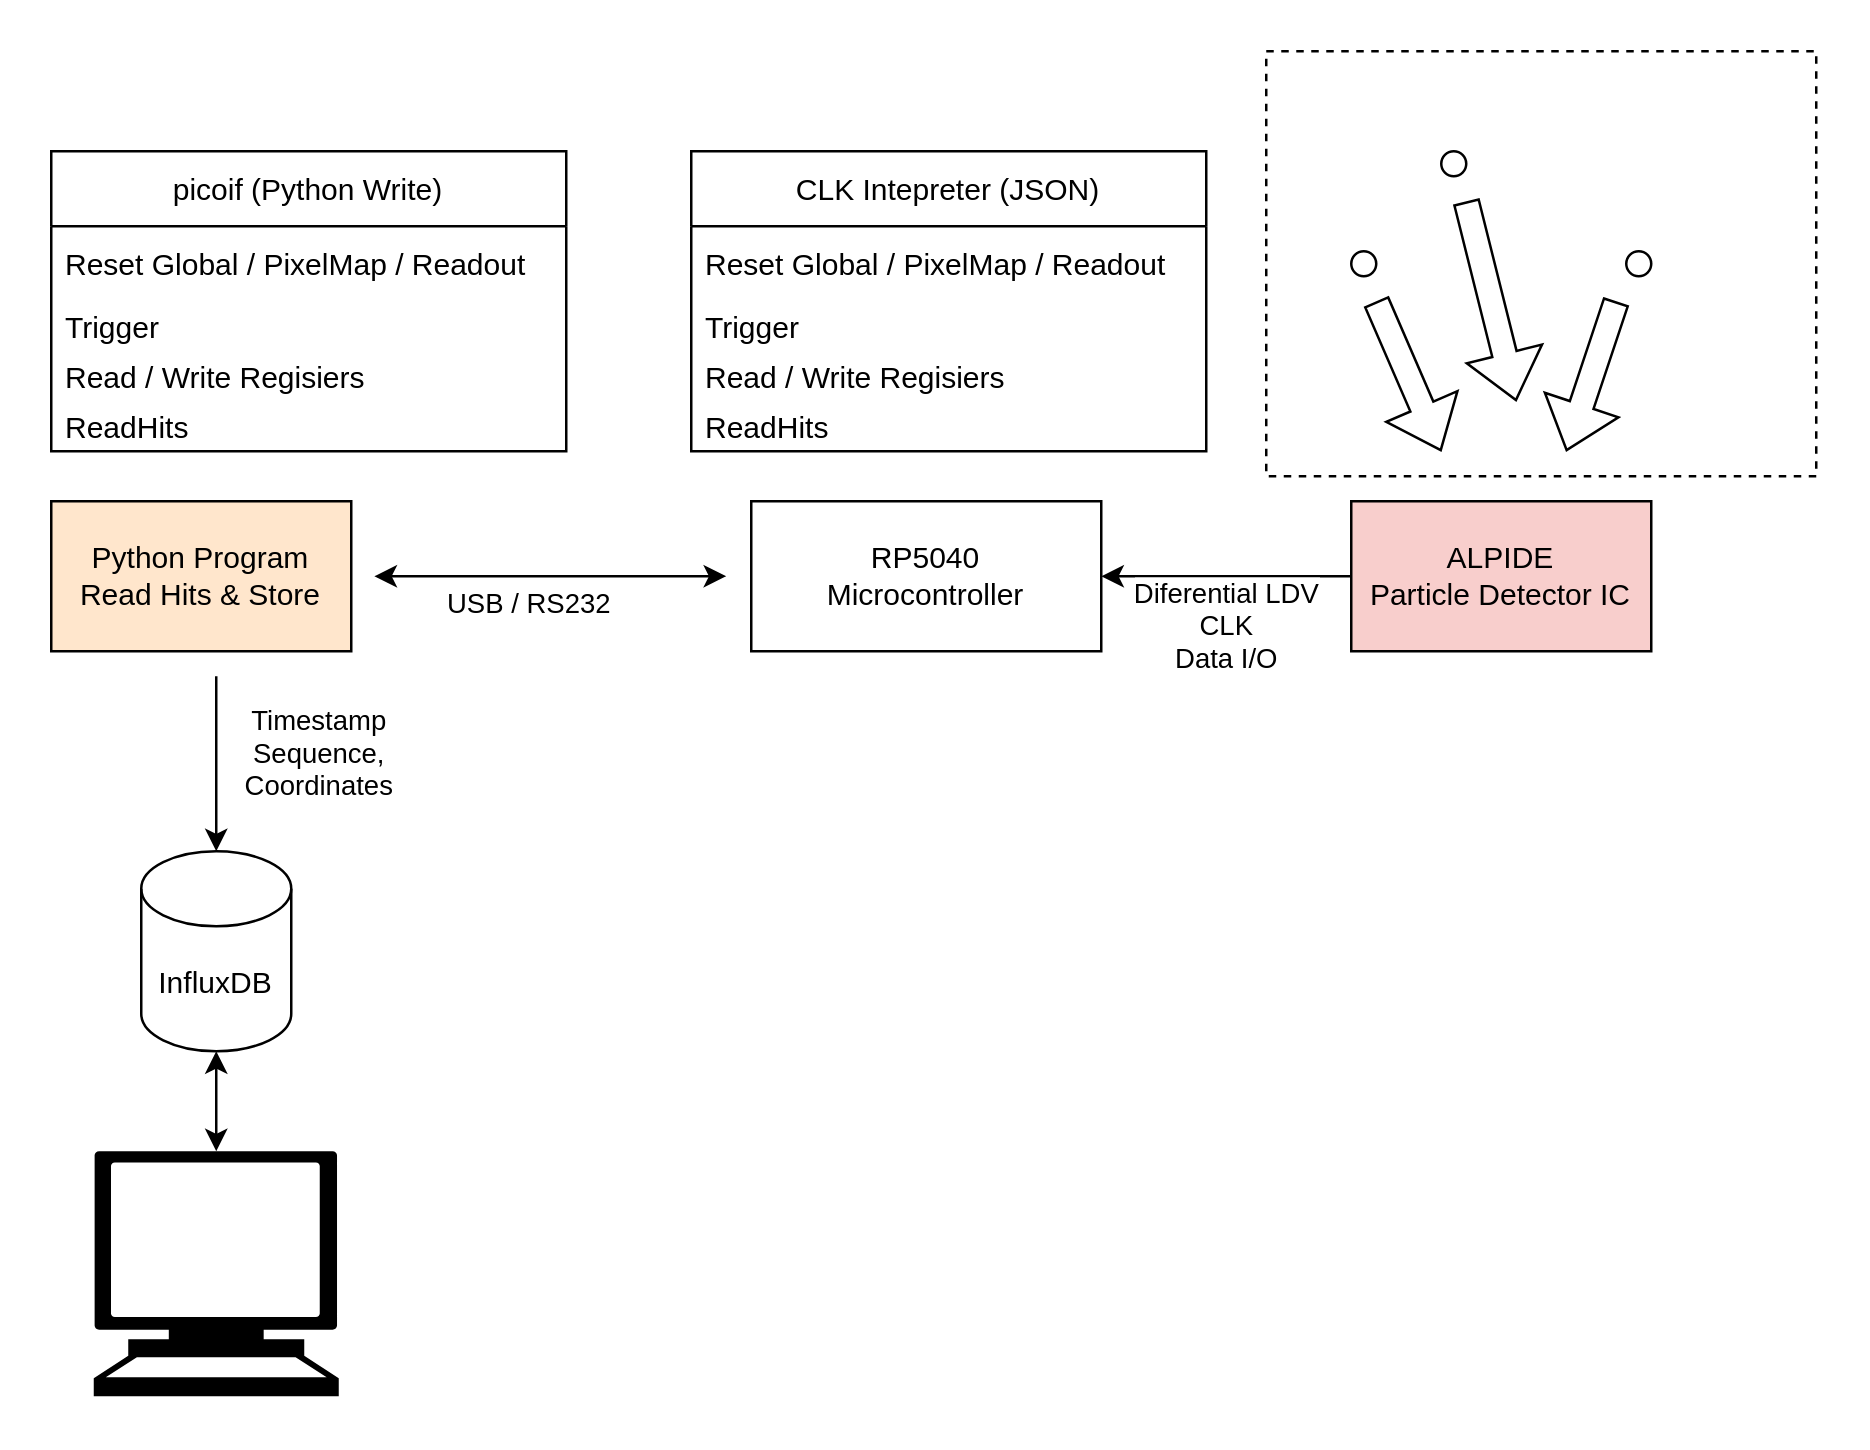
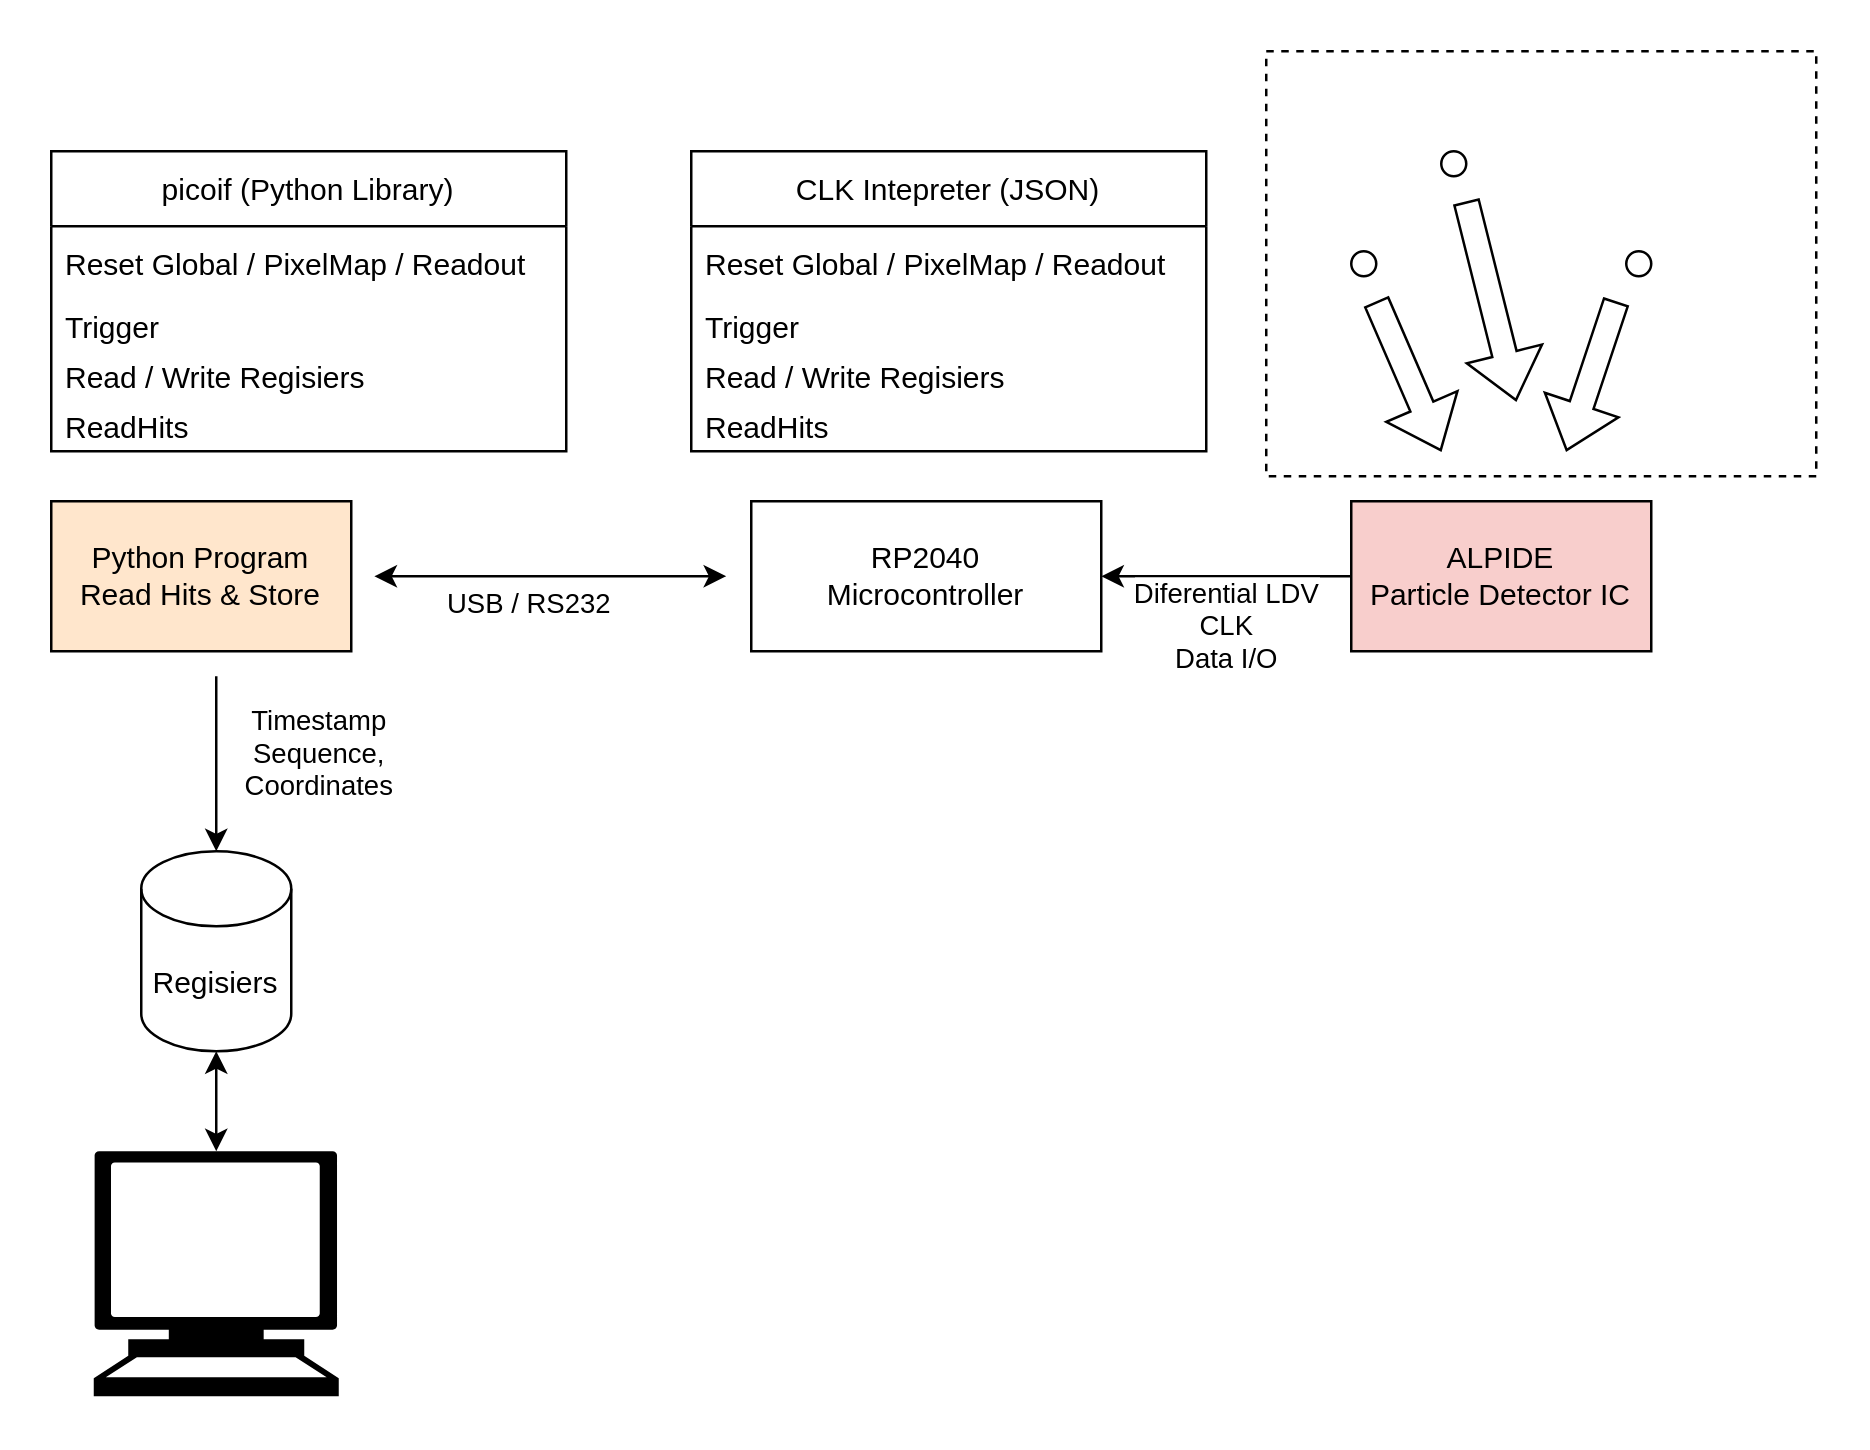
node "picoif (Python Write)": label "picoif (Python Write)" -> "picoif (Python Library)"
node "RP5040 Microcontroller": label "RP5040 Microcontroller" -> "RP2040 Microcontroller"
node "InfluxDB": label "InfluxDB" -> "Regisiers"
